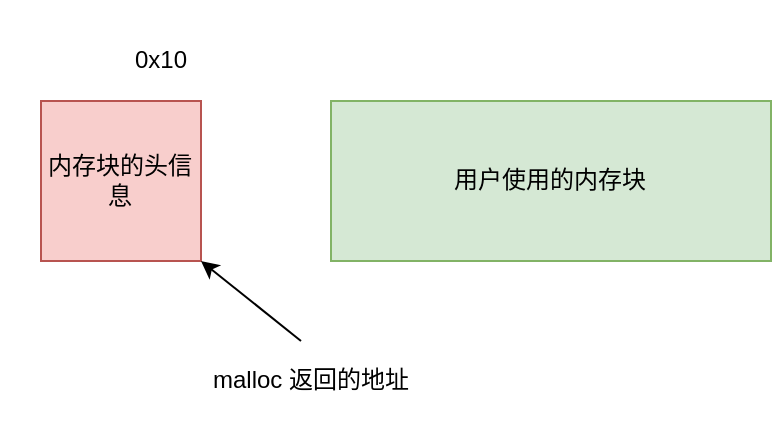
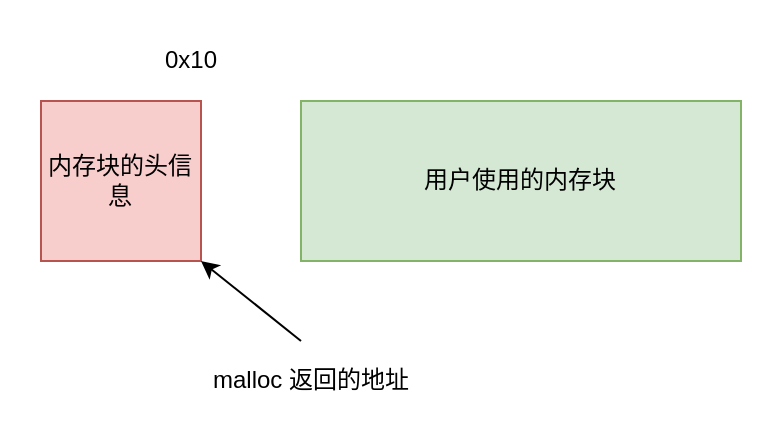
node "0x10": moved (161, 61) -> (191, 61)
node "用户使用的内存块": moved (551, 181) -> (521, 181)
